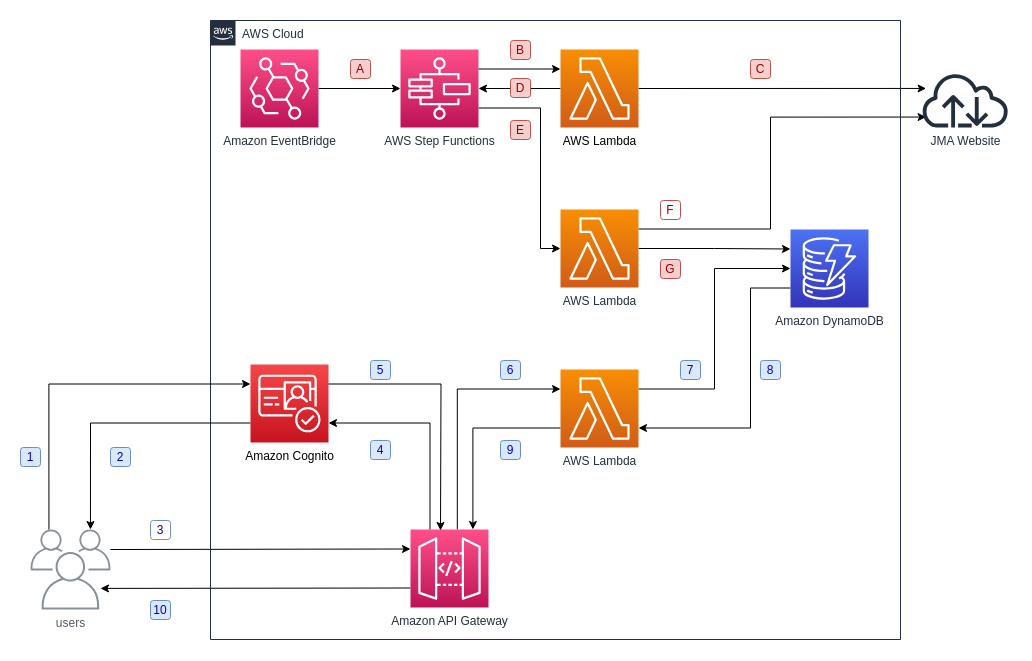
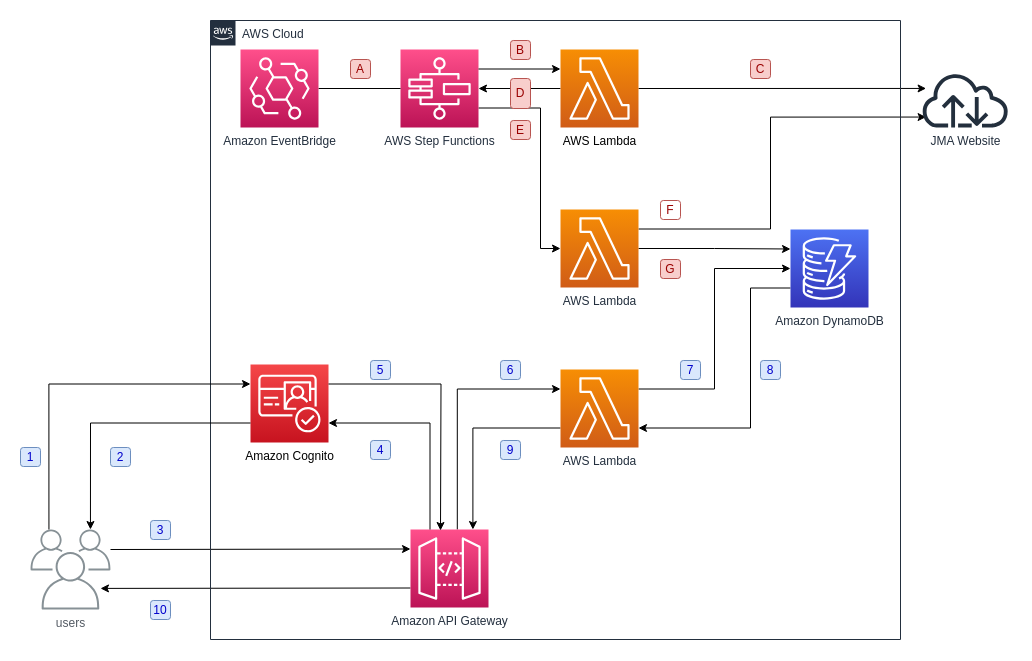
node "D": size 20x19 -> 20x30
edge "Amazon EventBridge" -> "AWS Step Functions": arrowhead classic -> none
node "3": fillcolor #ffffff -> #dae8fc
